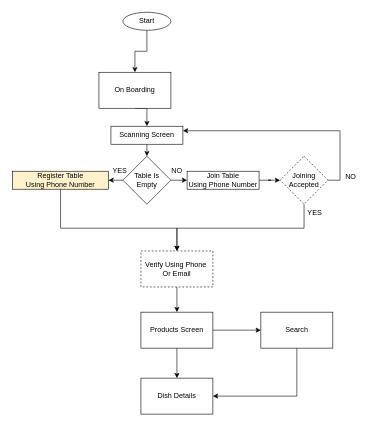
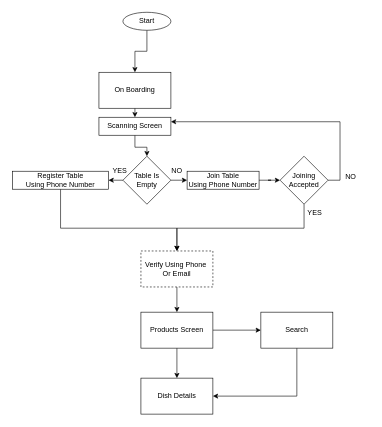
node "Scanning Screen": moved (147, 135) -> (135, 126)
node "Register Table Using Phone Number": fillcolor #fff2cc -> #ffffff
node "Joining Accepted": style dashed -> solid
